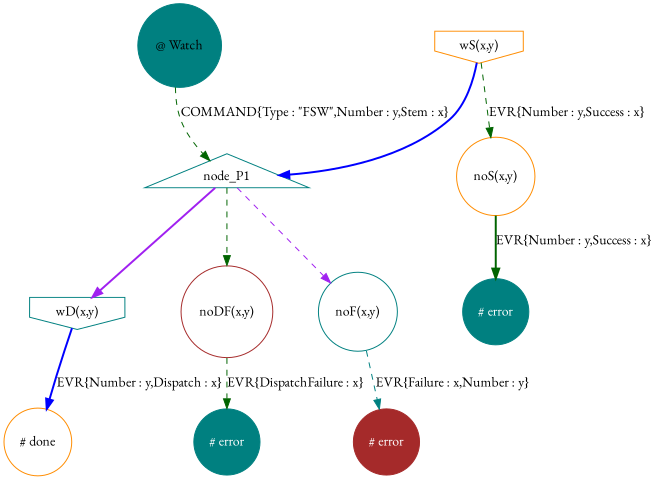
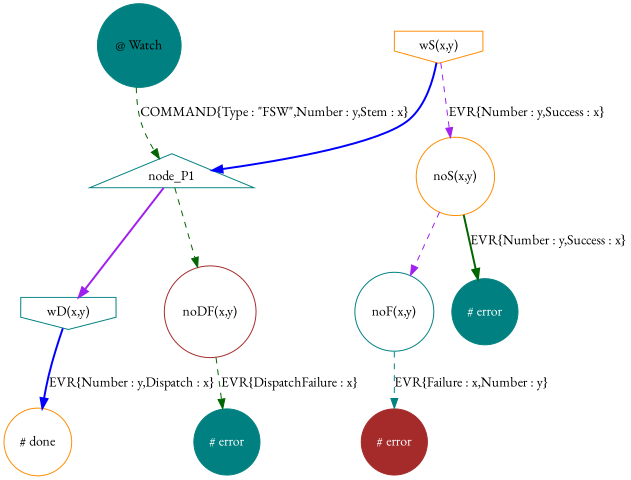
edge "wS(x,y)" -> "noS(x,y)": color darkgreen -> purple
edge "node_P1" -> "noF(x,y)": now "noS(x,y)" -> "noF(x,y)"
